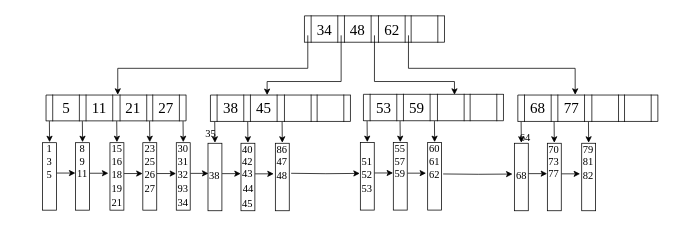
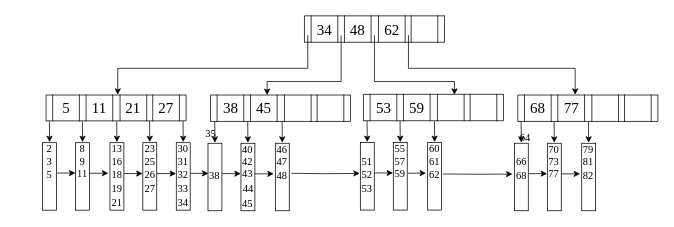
node "1": label "1" -> "2"
node "15": label "15" -> "13"
node "86": label "86" -> "46"
node "66": added
node "93": label "93" -> "33"
